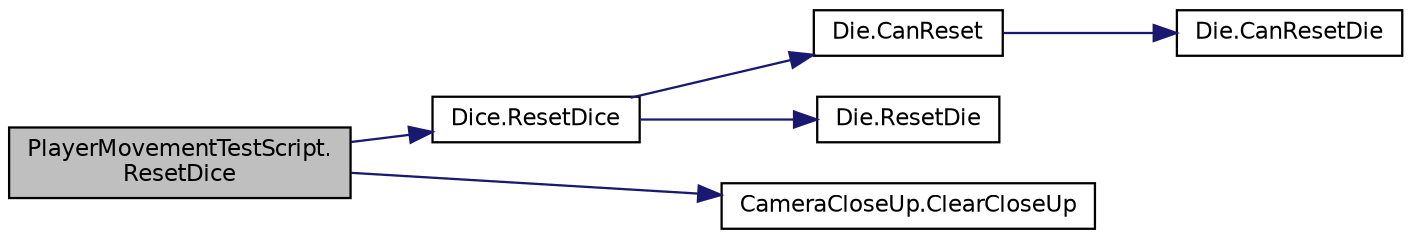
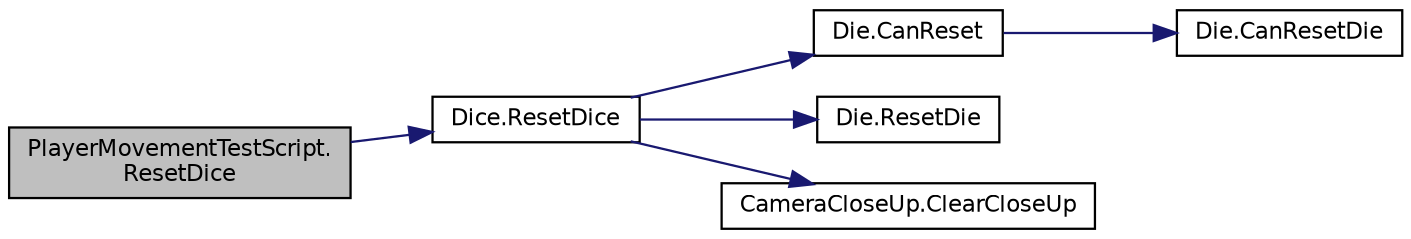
edge "PlayerMovementTestScript. ResetDice" -> "CameraCloseUp.ClearCloseUp": now "Dice.ResetDice" -> "CameraCloseUp.ClearCloseUp"
